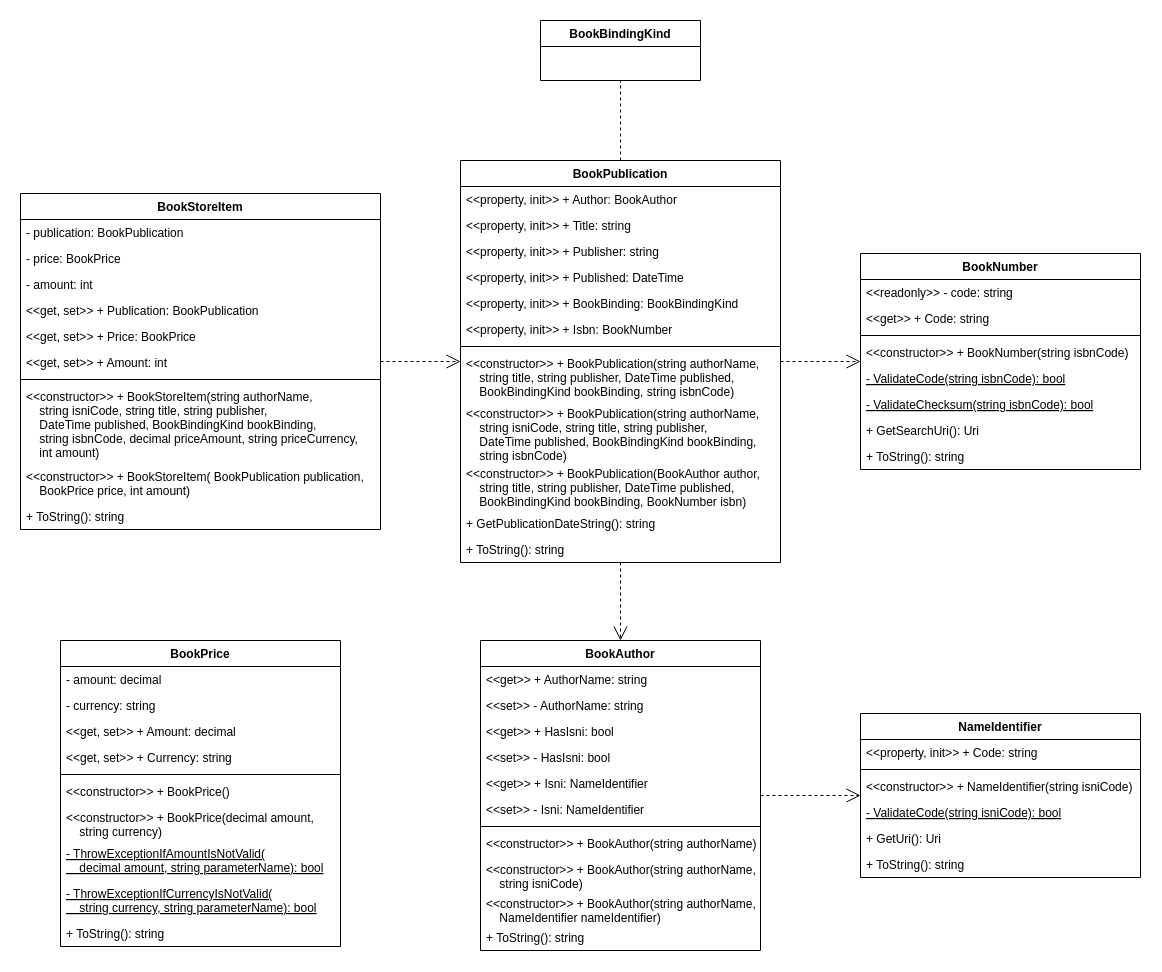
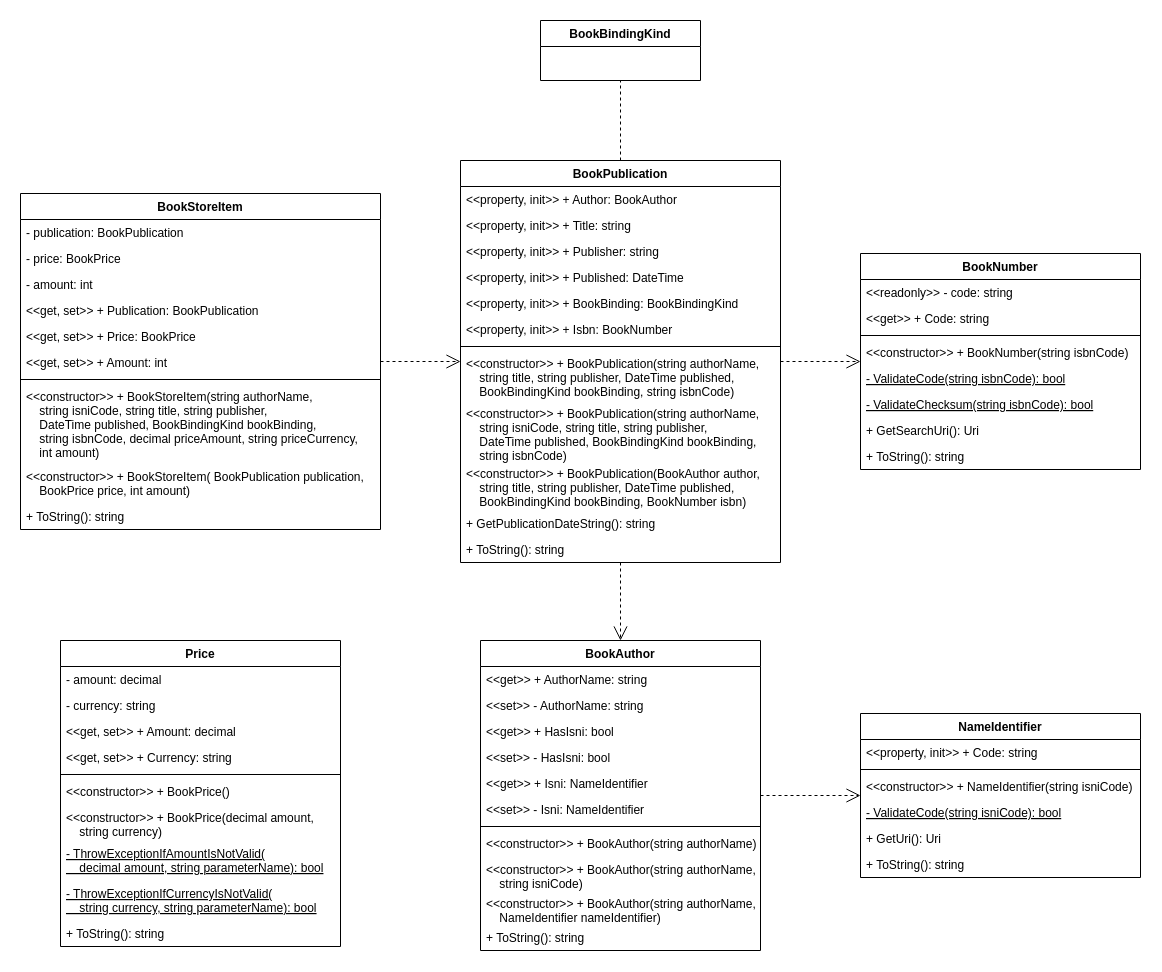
node "BookPrice": label "BookPrice" -> "Price"
